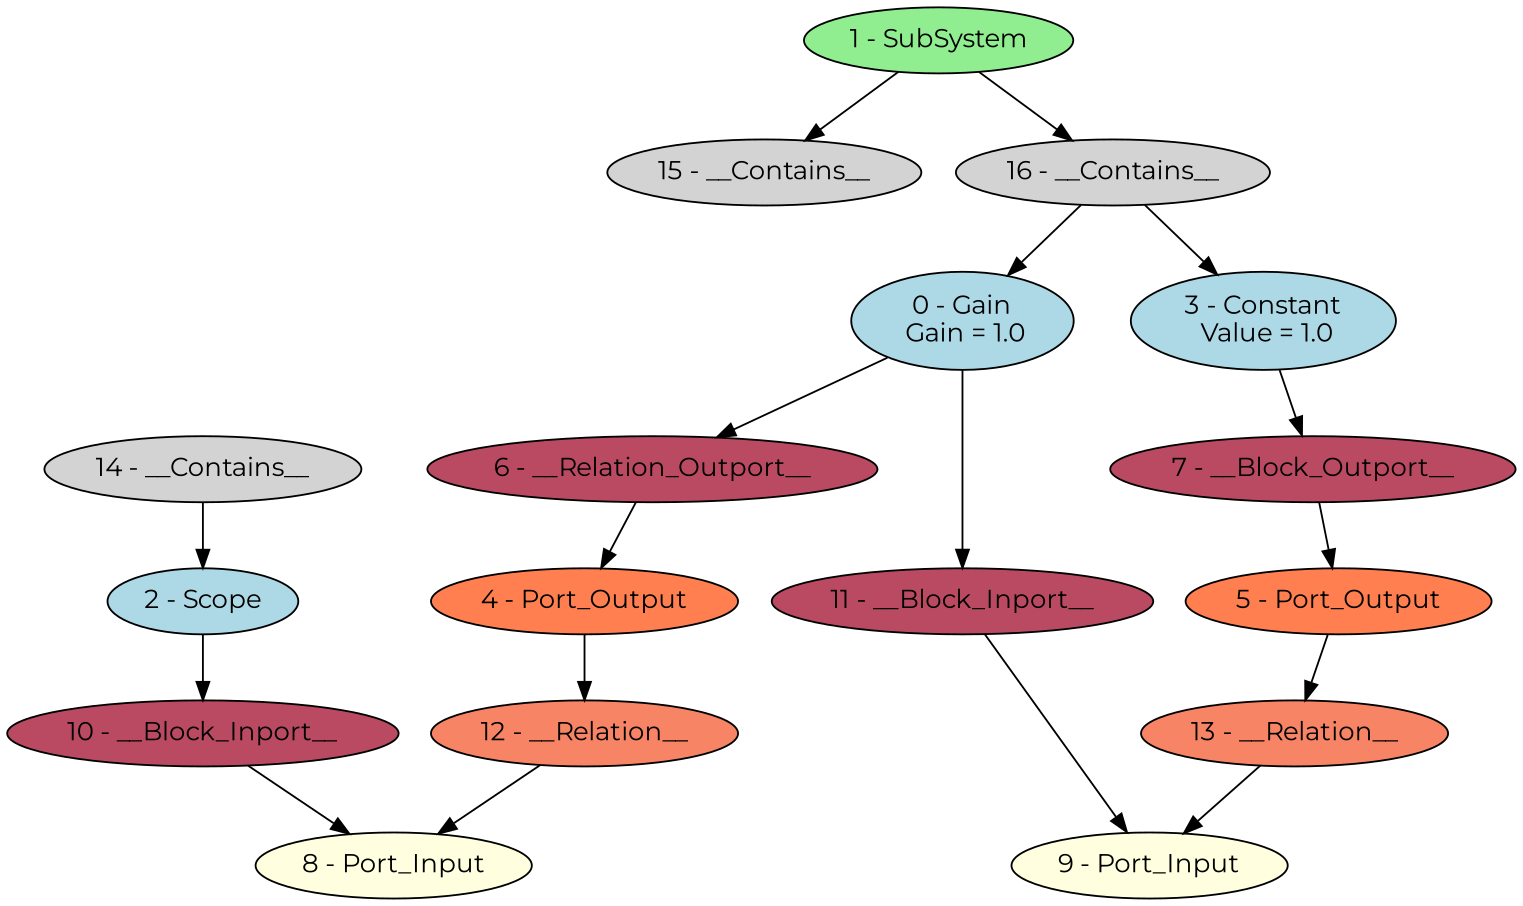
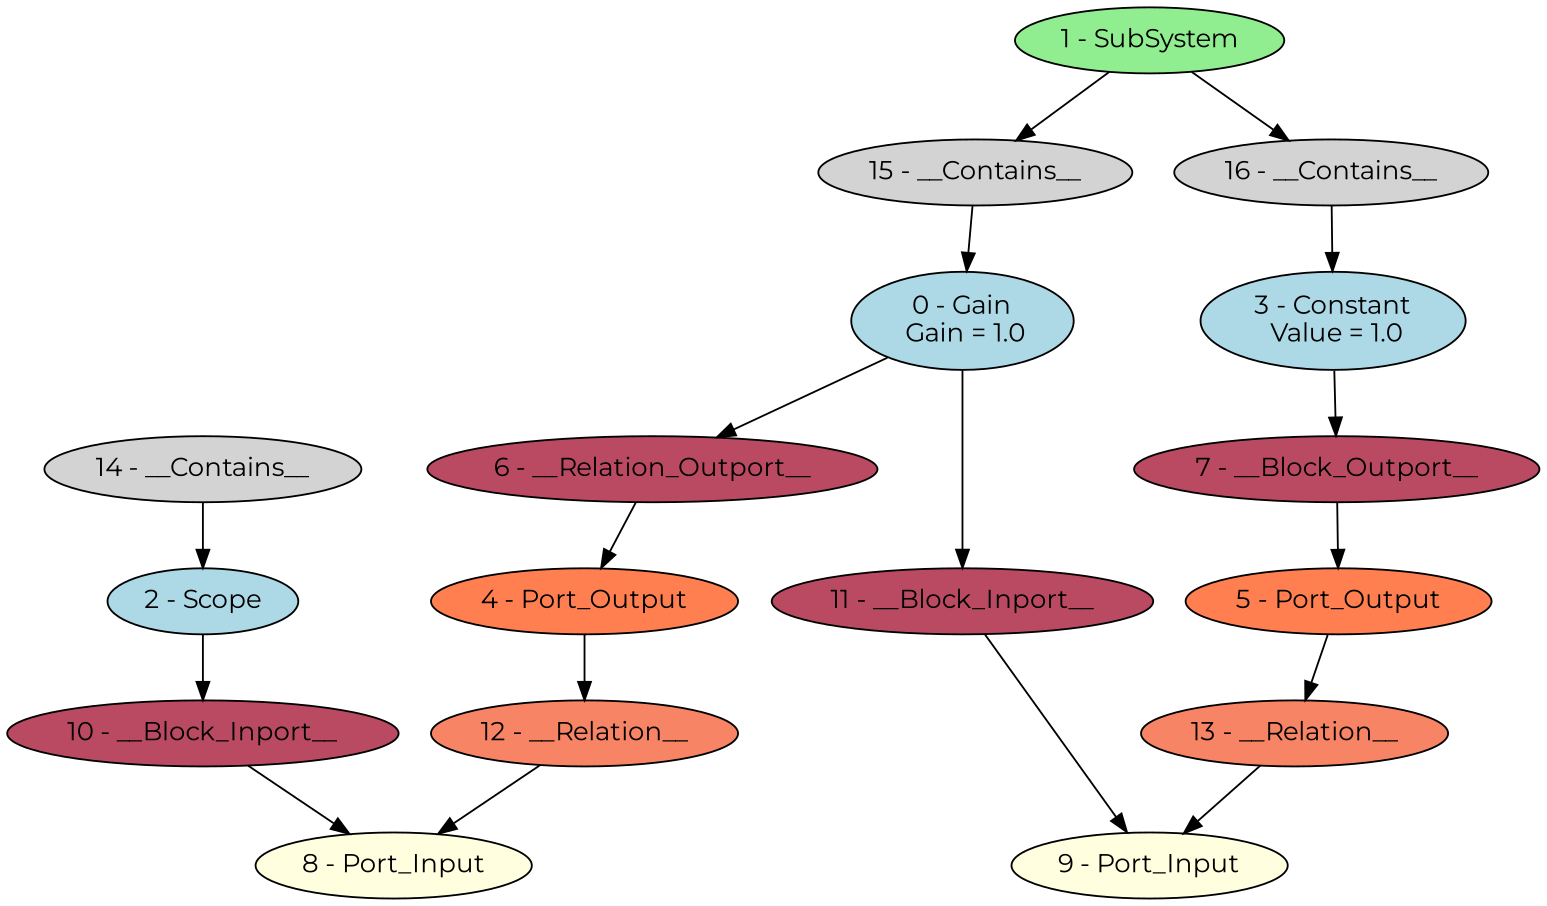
edge "16 - __Contains__" -> "0 - Gain Gain = 1.0": now "15 - __Contains__" -> "0 - Gain Gain = 1.0"
